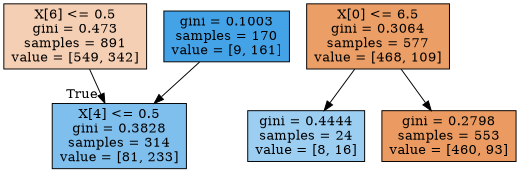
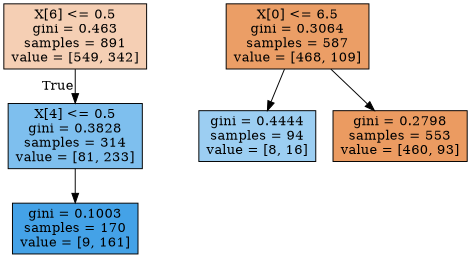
node "X[6] <= 0.5 gini = 0.473 samples = 891 value = [549, 342]": label "X[6] <= 0.5 gini = 0.473 samples = 891 value = [549, 342]" -> "X[6] <= 0.5 gini = 0.463 samples = 891 value = [549, 342]"
node "X[0] <= 6.5 gini = 0.3064 samples = 577 value = [468, 109]": label "X[0] <= 6.5 gini = 0.3064 samples = 577 value = [468, 109]" -> "X[0] <= 6.5 gini = 0.3064 samples = 587 value = [468, 109]"
edge "gini = 0.1003 samples = 170 value = [9, 161]" -> "X[4] <= 0.5 gini = 0.3828 samples = 314 value = [81, 233]": reversed
node "gini = 0.4444 samples = 24 value = [8, 16]": label "gini = 0.4444 samples = 24 value = [8, 16]" -> "gini = 0.4444 samples = 94 value = [8, 16]"
